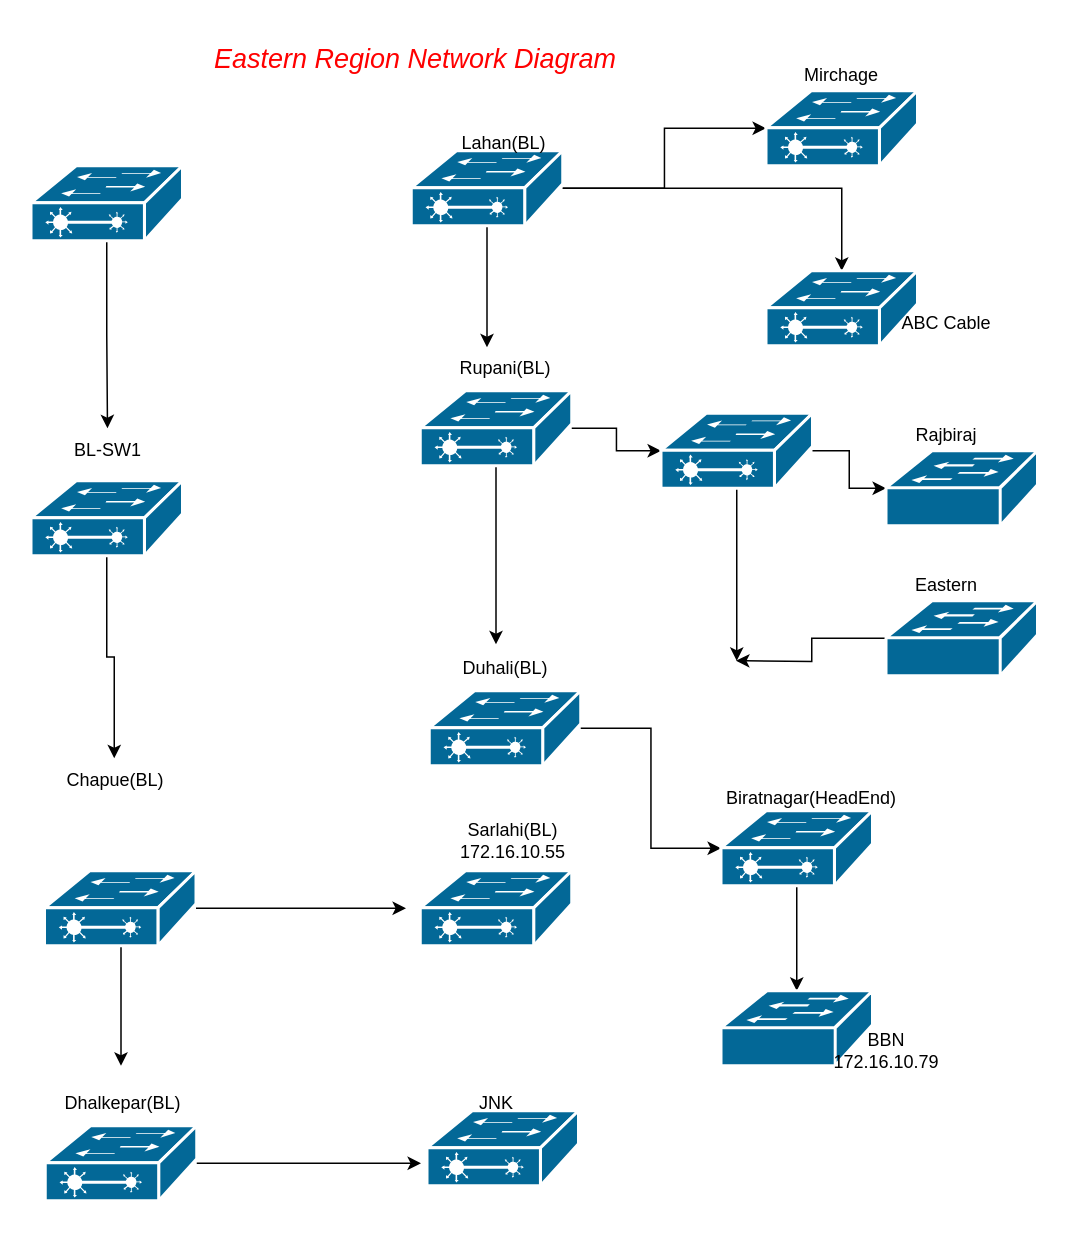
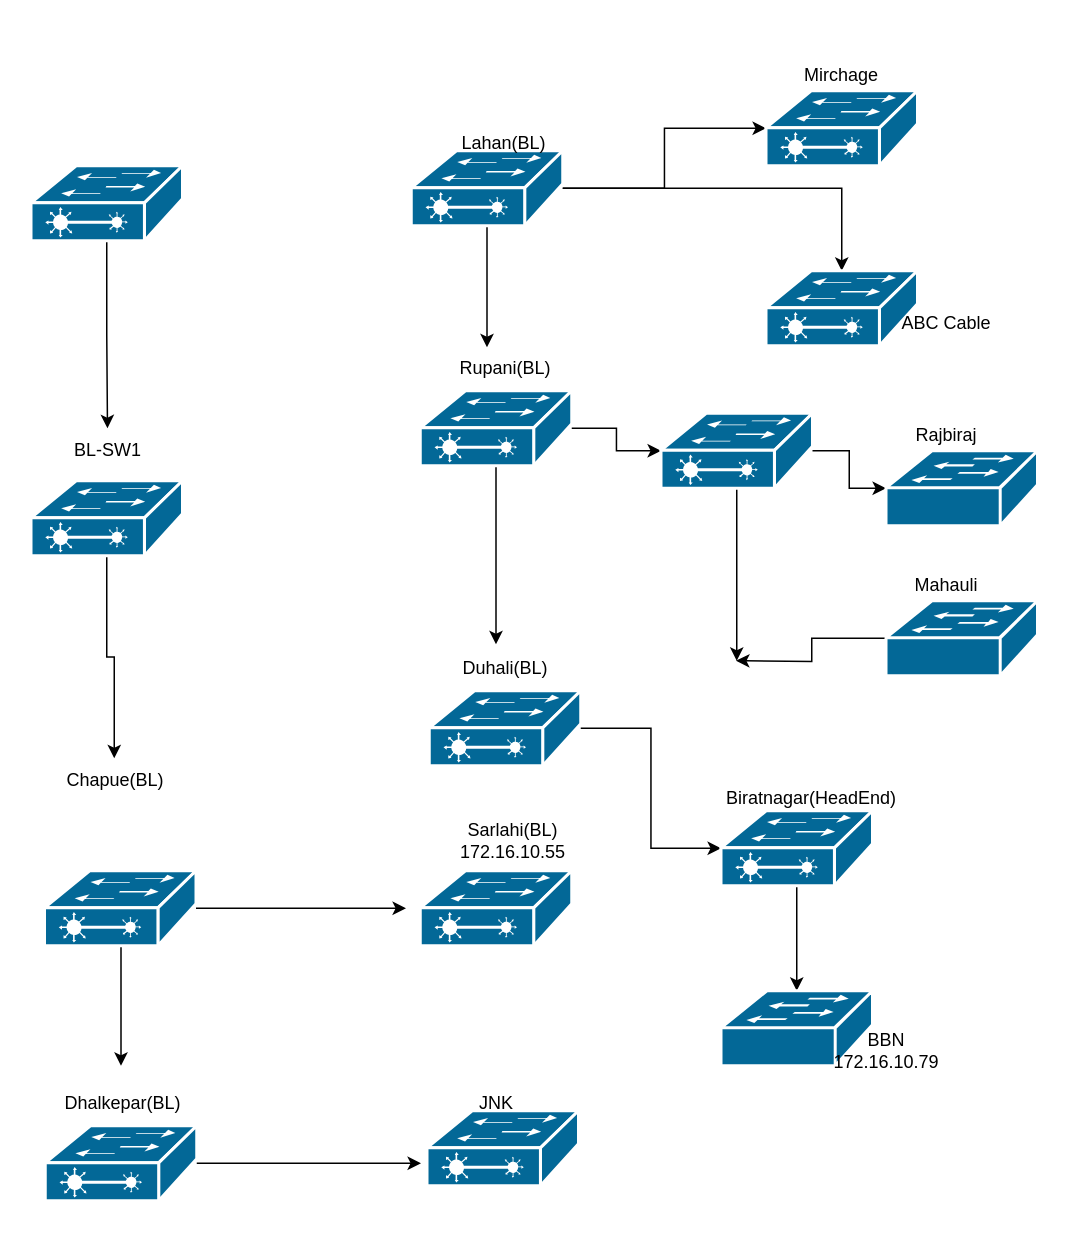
node "Eastern Region Network Diagram": removed
node "Eastern": label "Eastern" -> "Mahauli"
